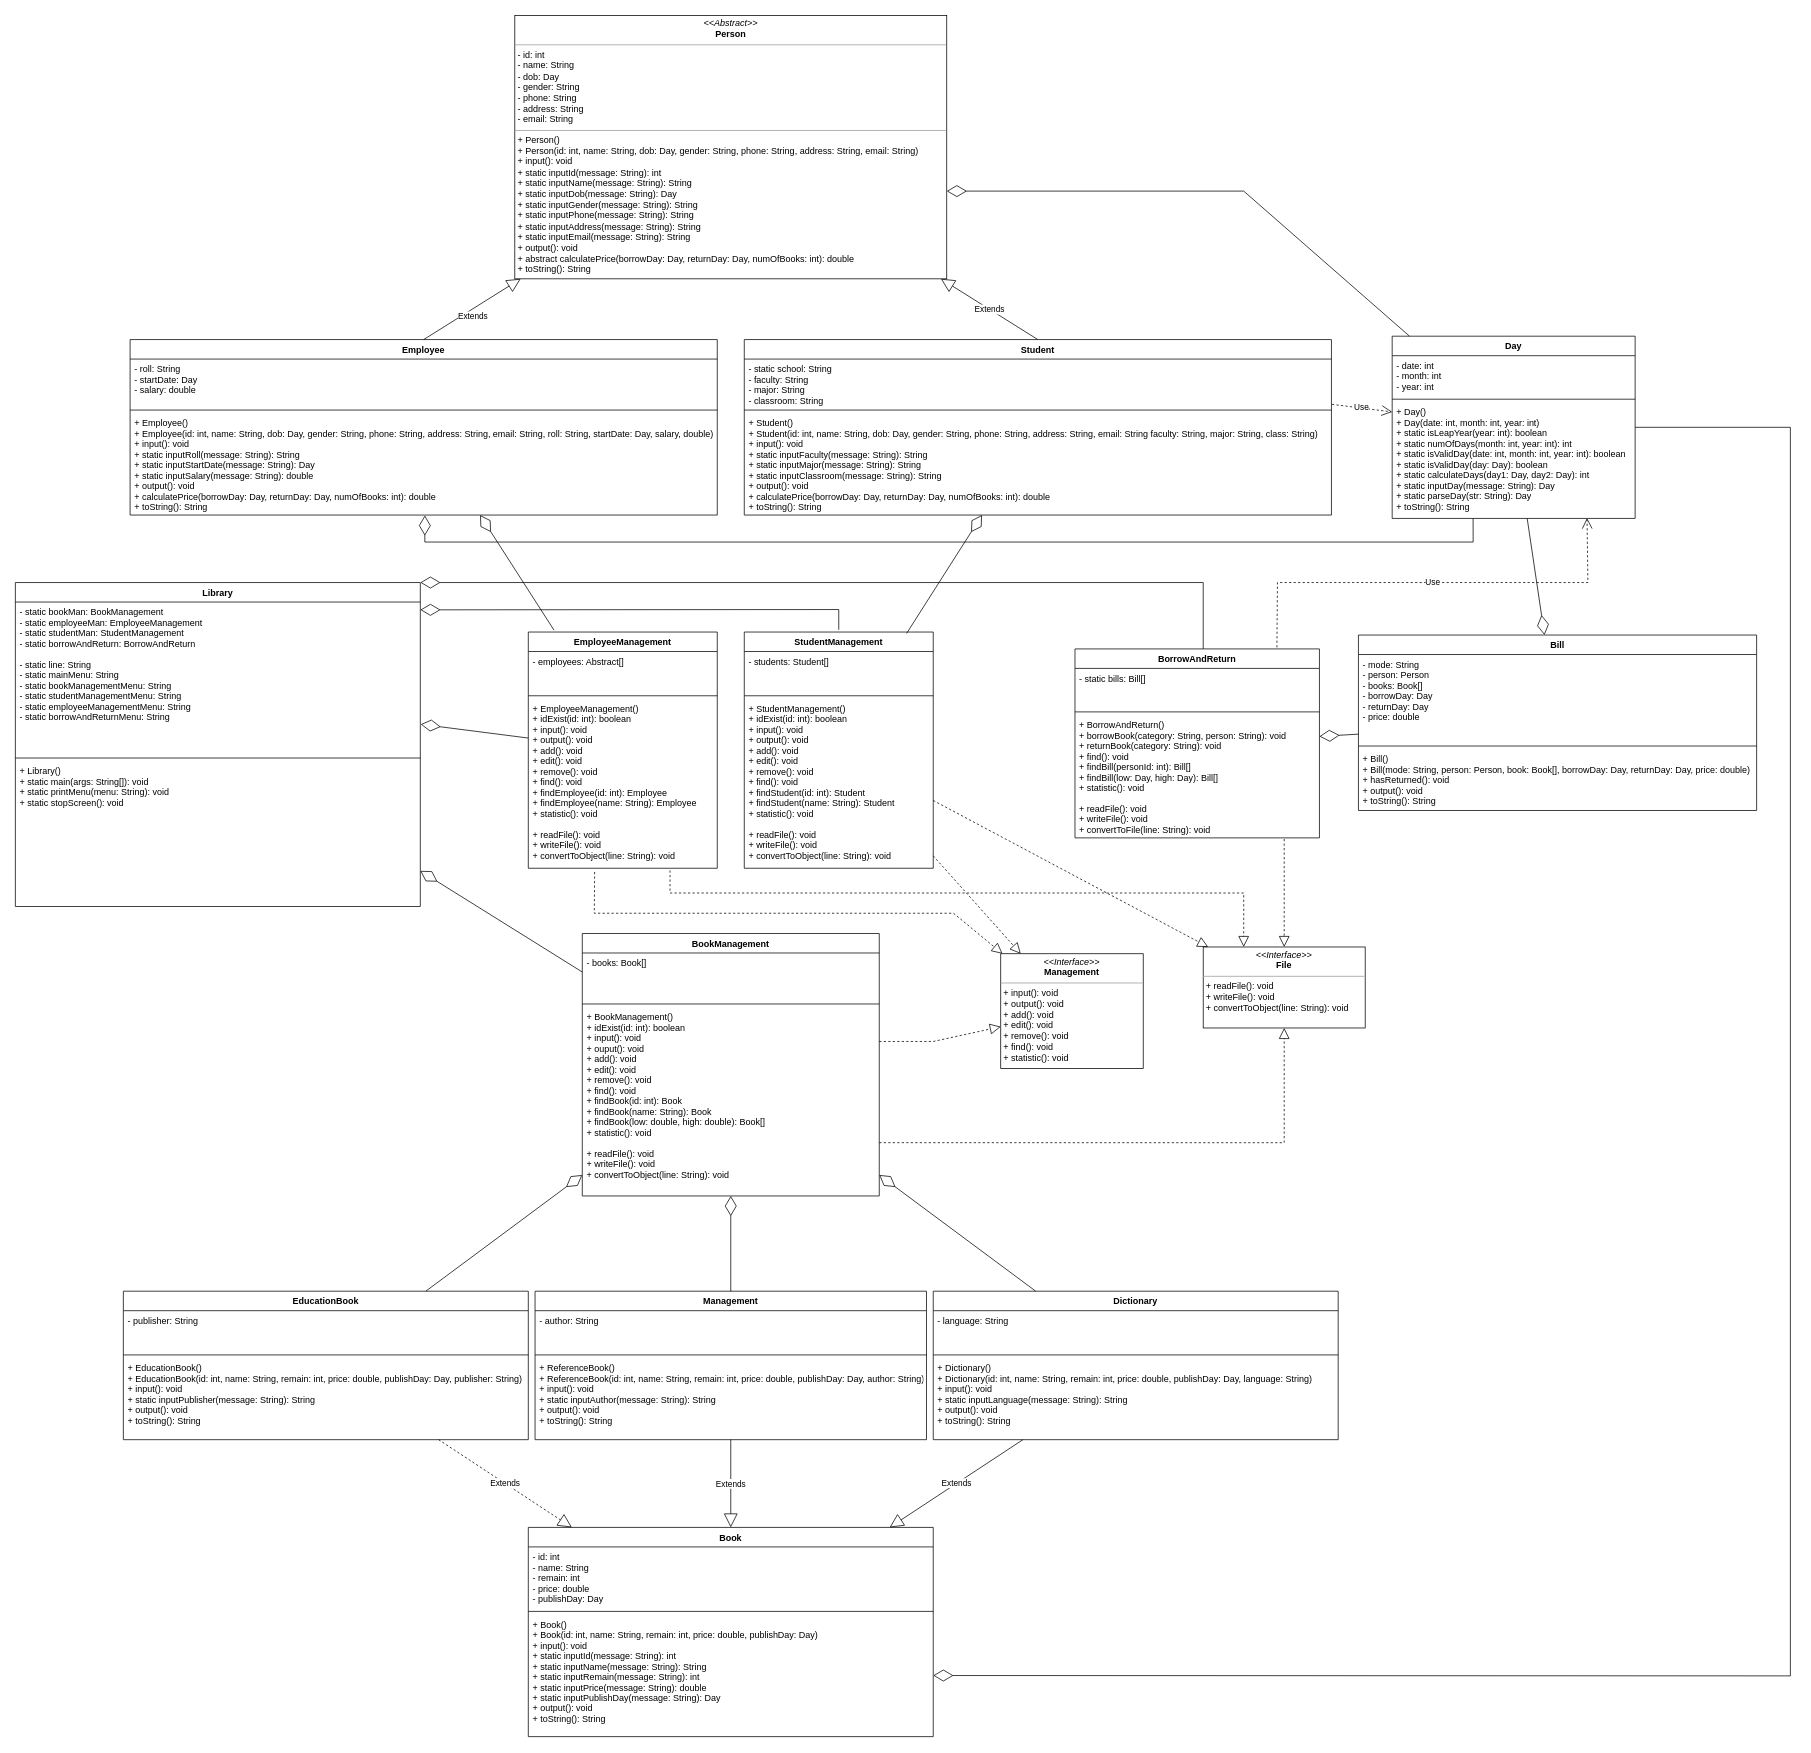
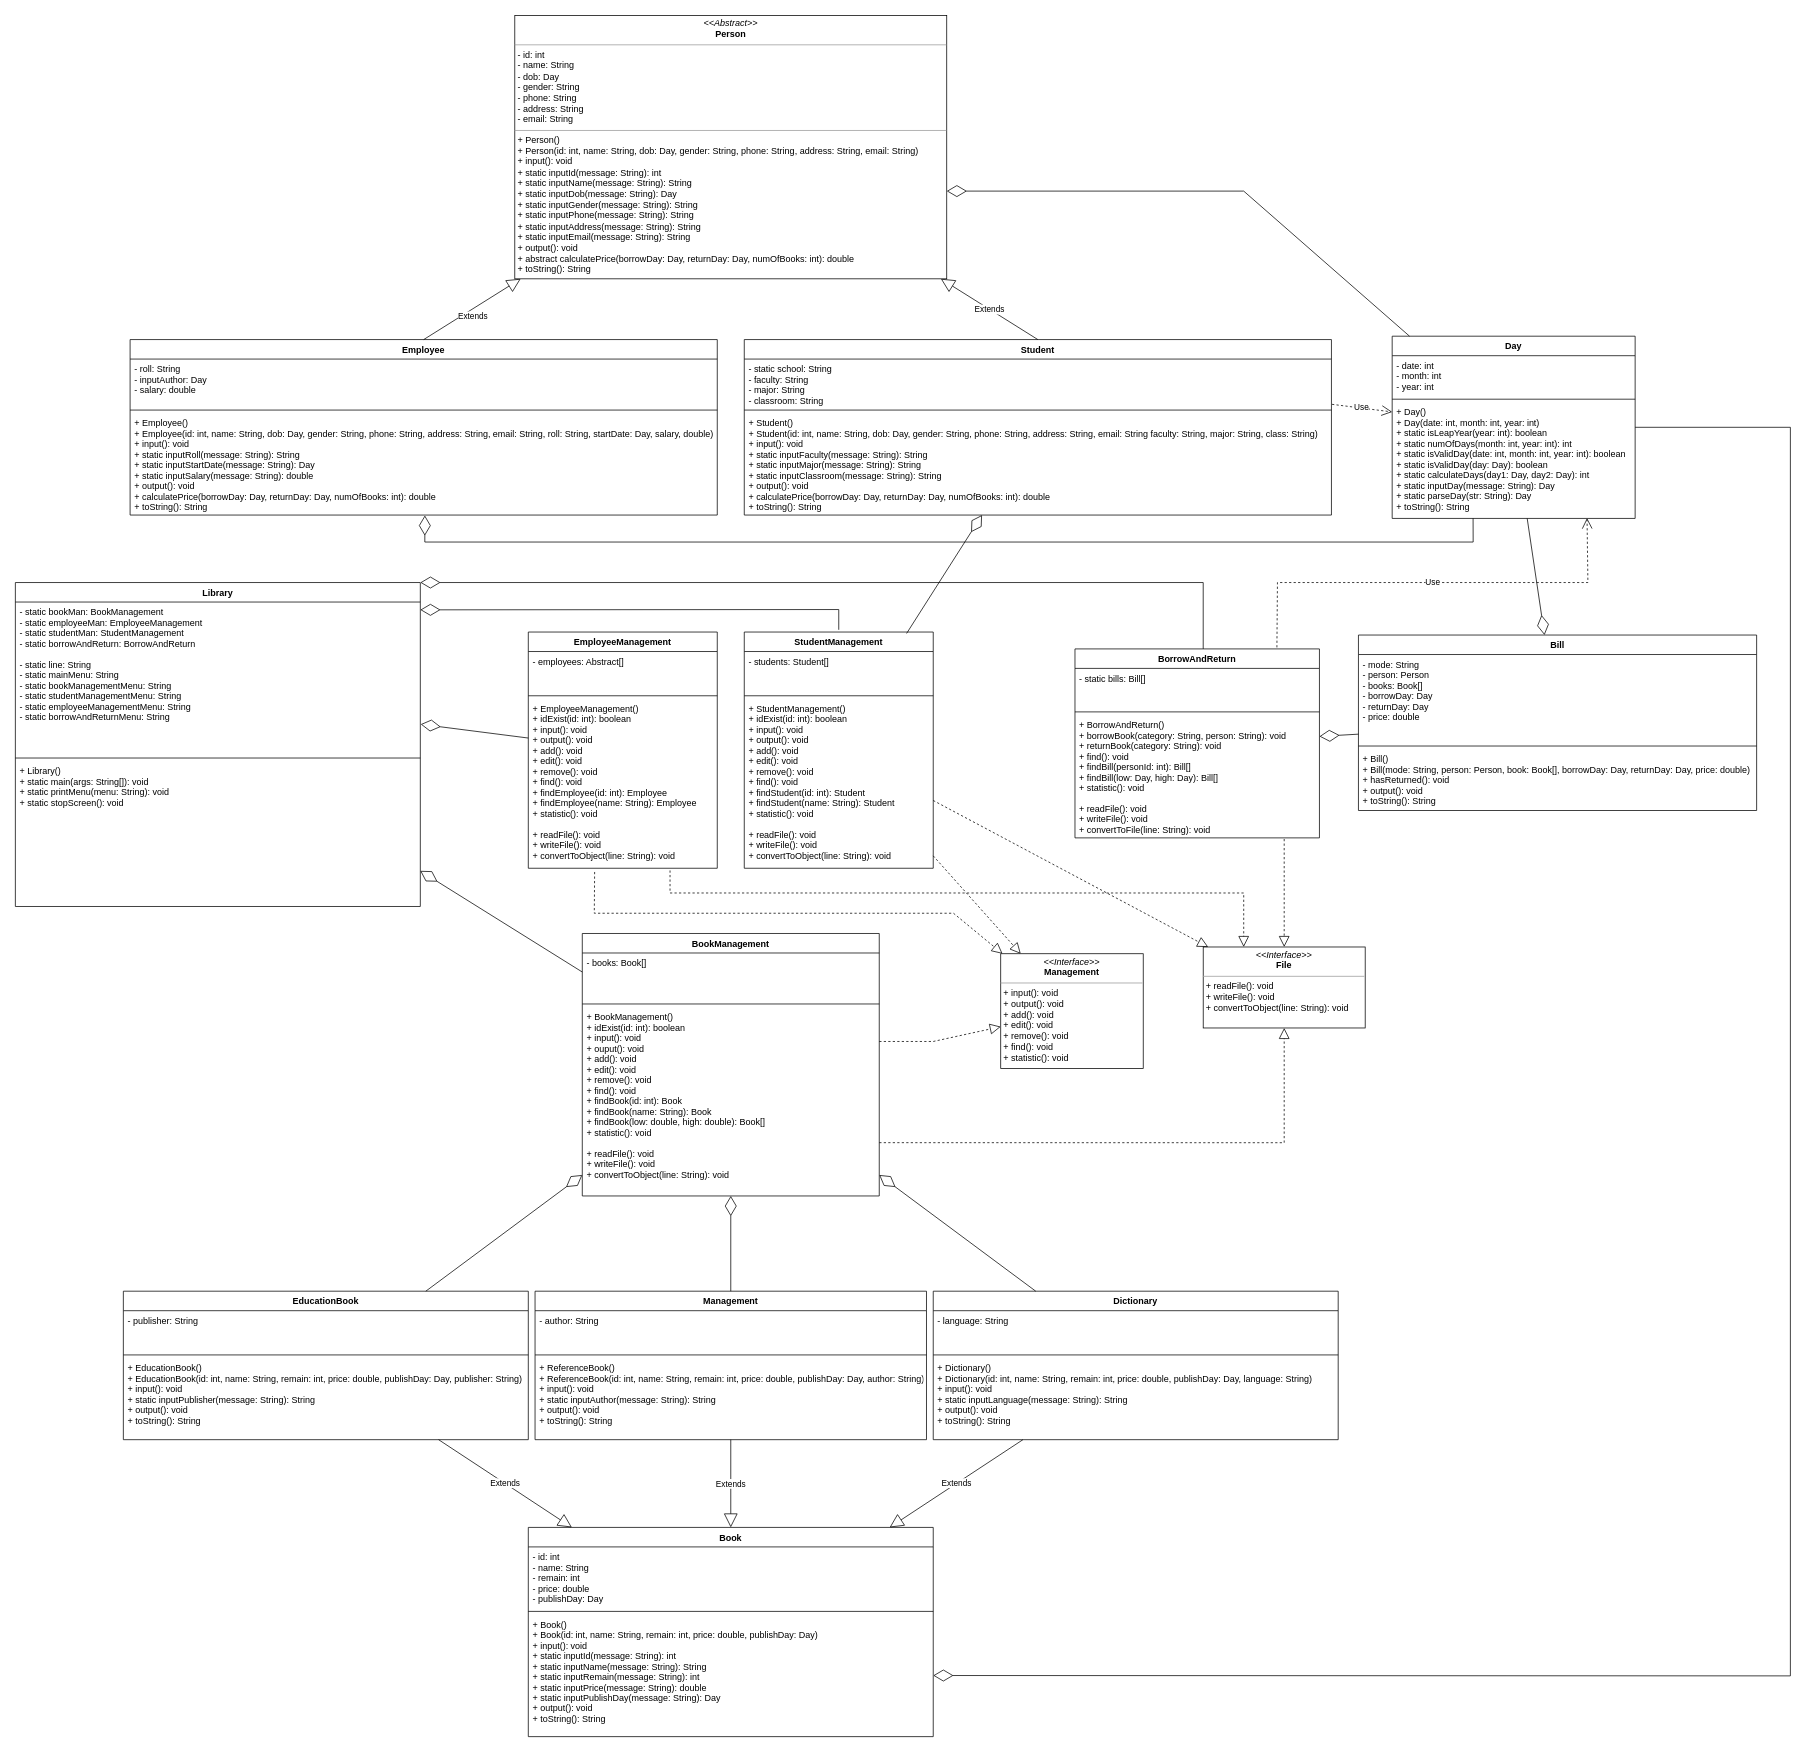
node "- roll: String - startDate: Day - salary: double": label "- roll: String - startDate: Day - salary: double" -> "- roll: String - inputAuthor: Day - salary: double"
edge "EmployeeManagement" -> "Employee": removed
edge "EducationBook" -> "Book": style dashed -> solid
